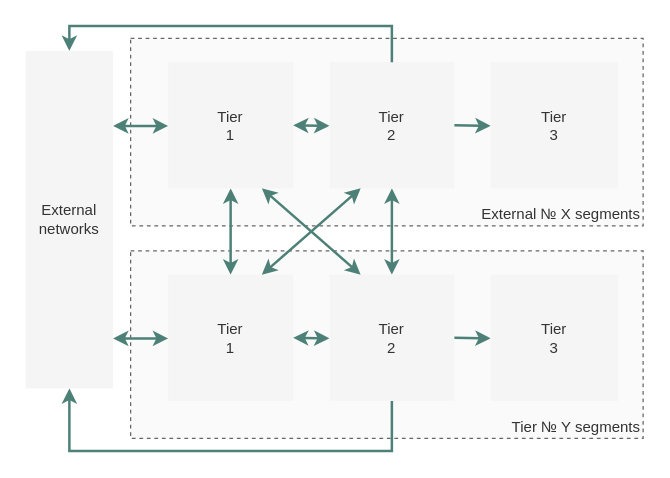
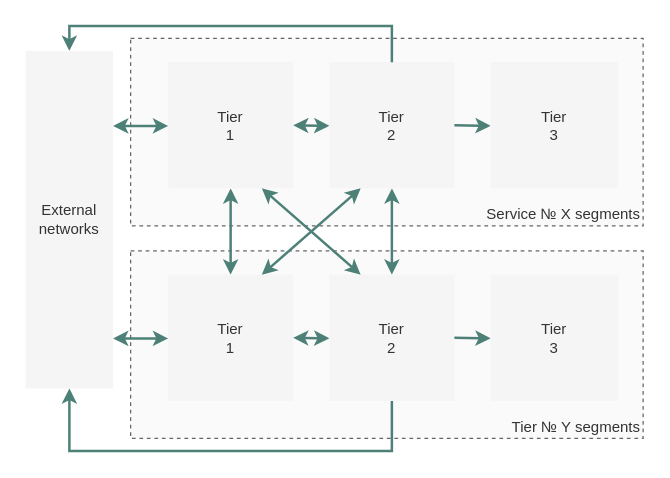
node "External № X segments": label "External № X segments" -> "Service № X segments"
